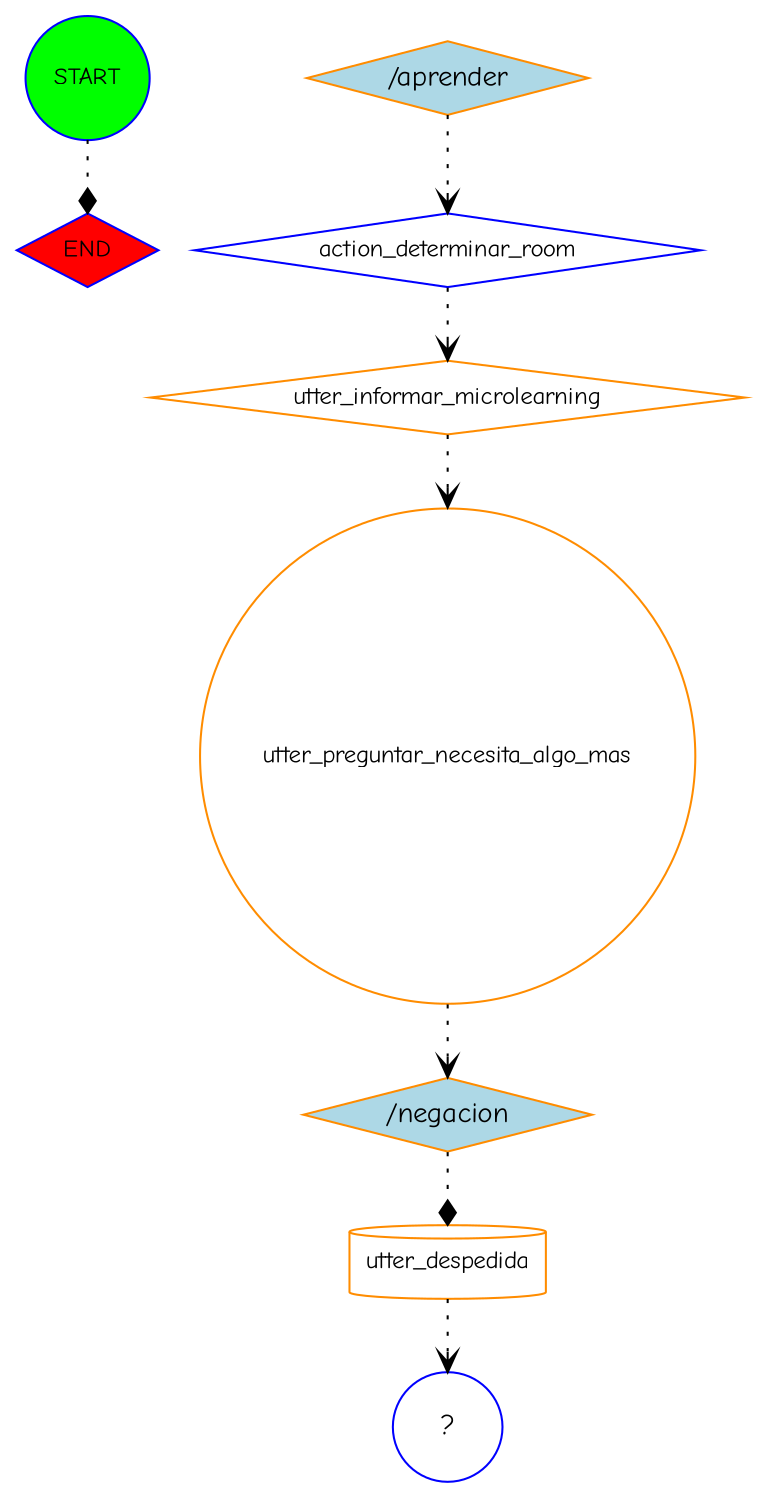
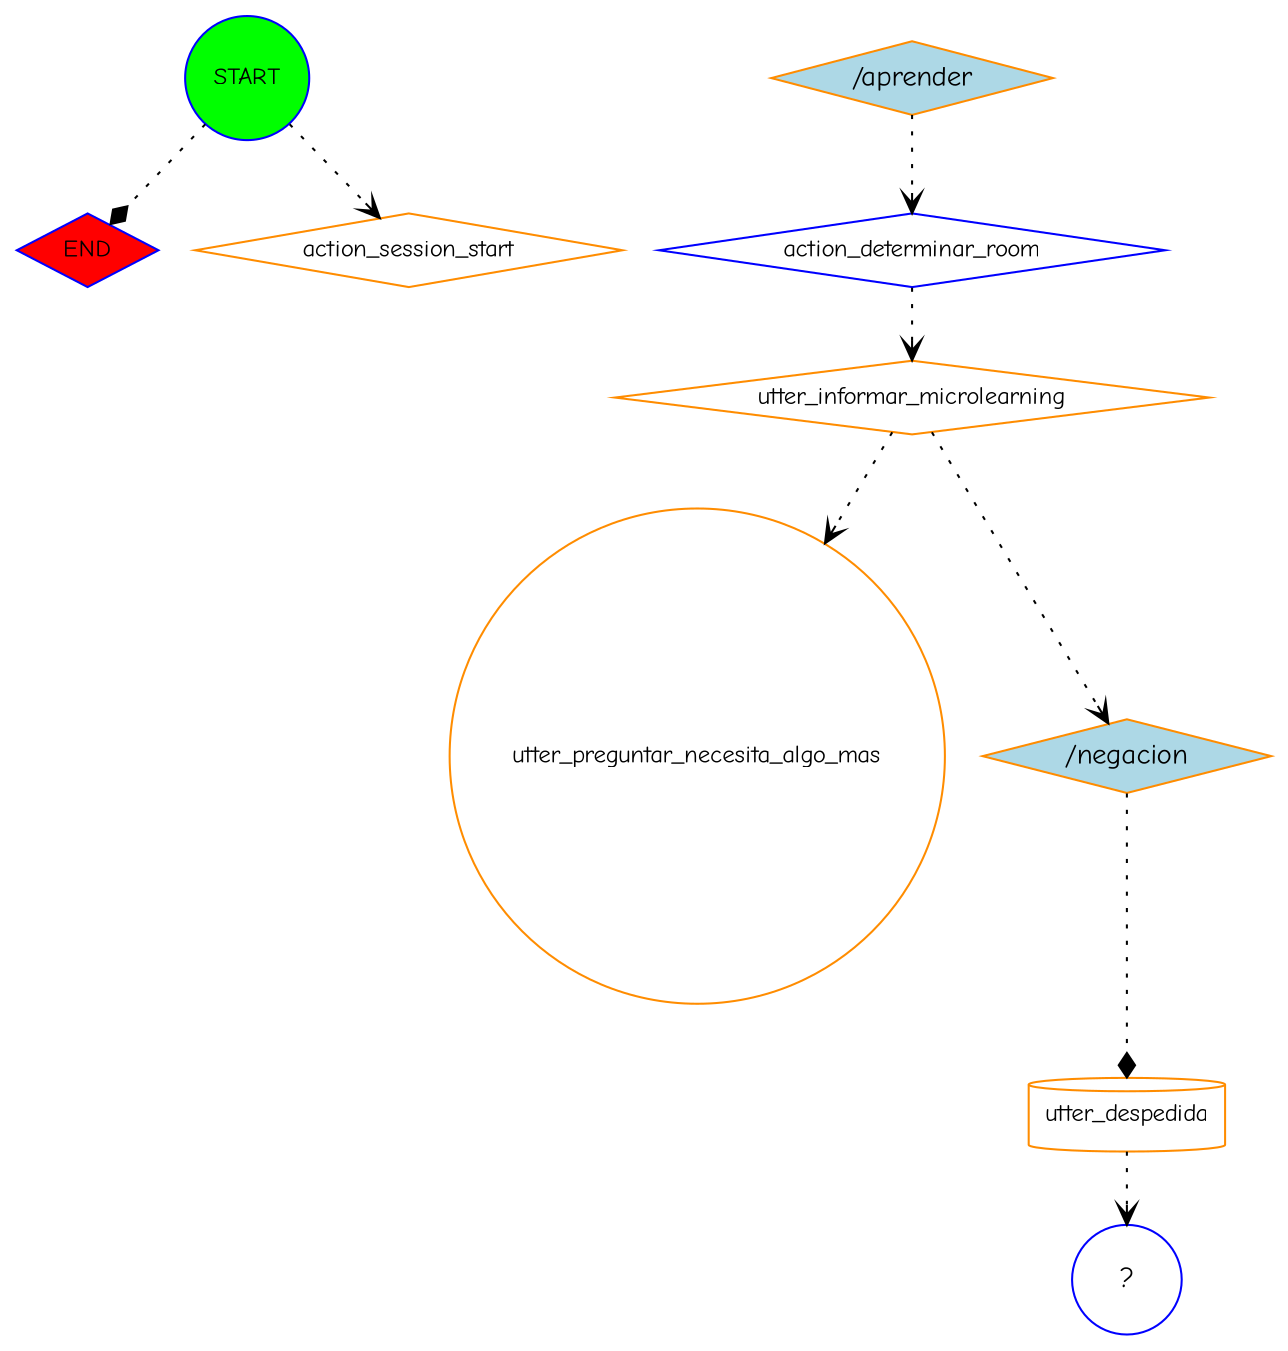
node "action_session_start": added
edge "utter_preguntar_necesita_algo_mas" -> "/negacion": now "utter_informar_microlearning" -> "/negacion"
